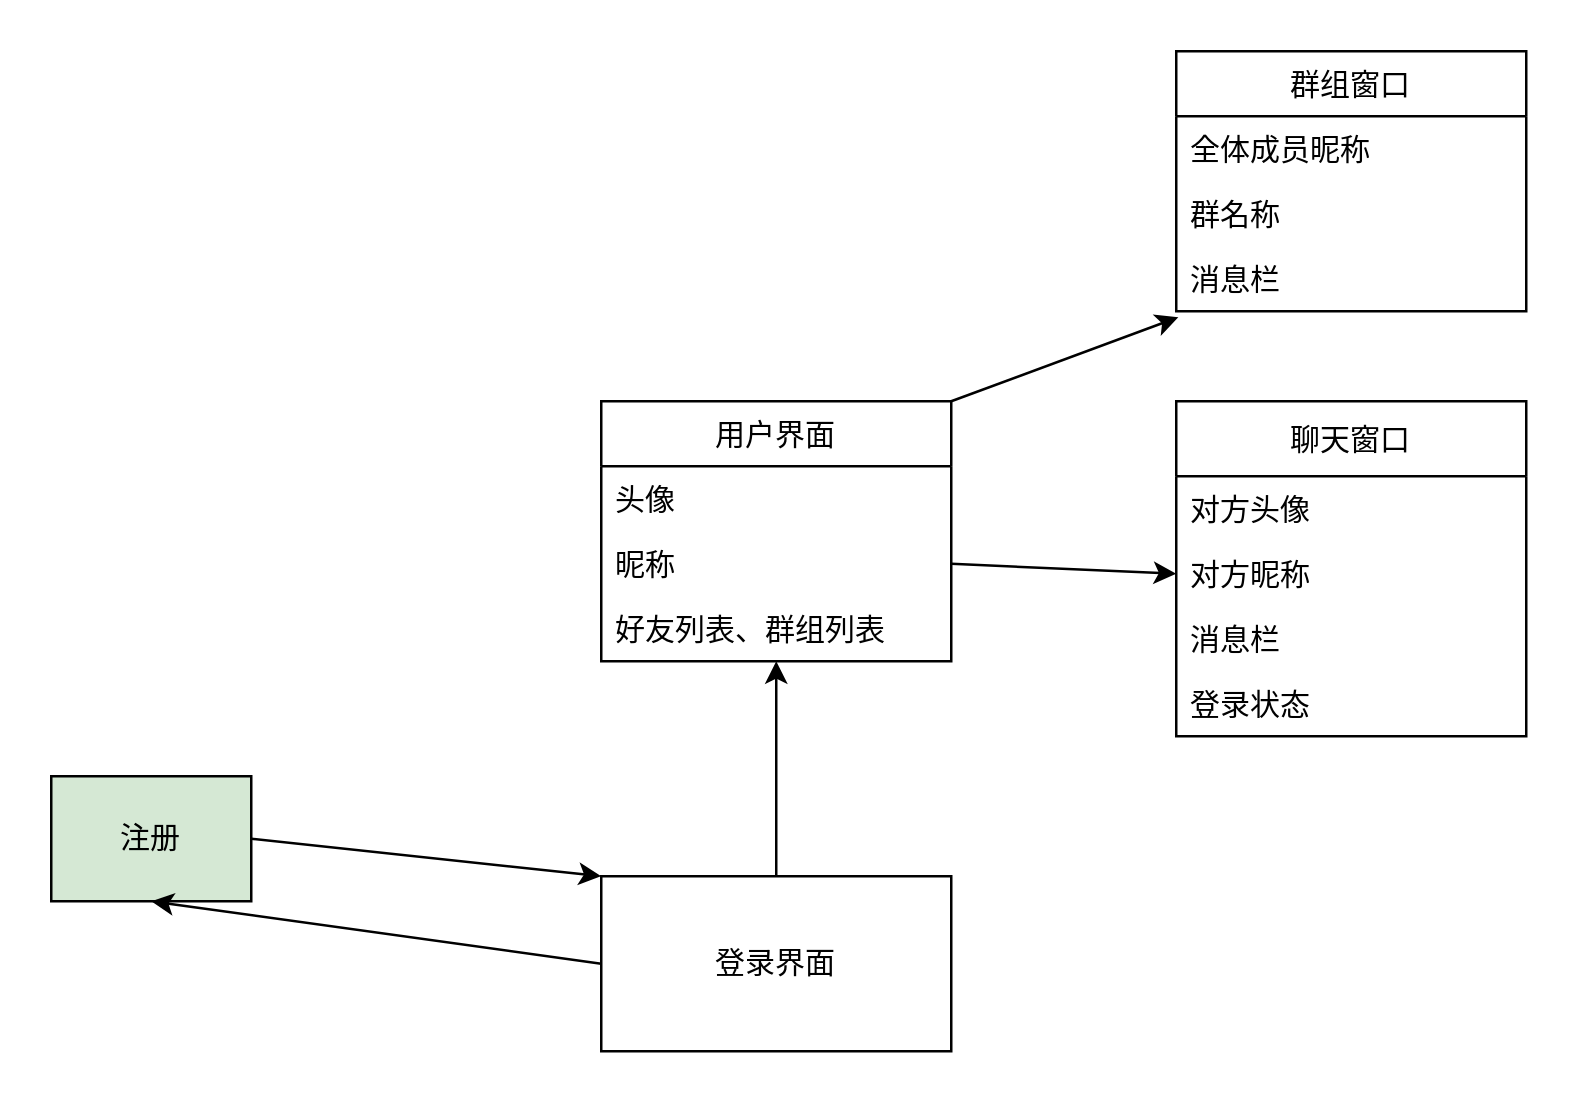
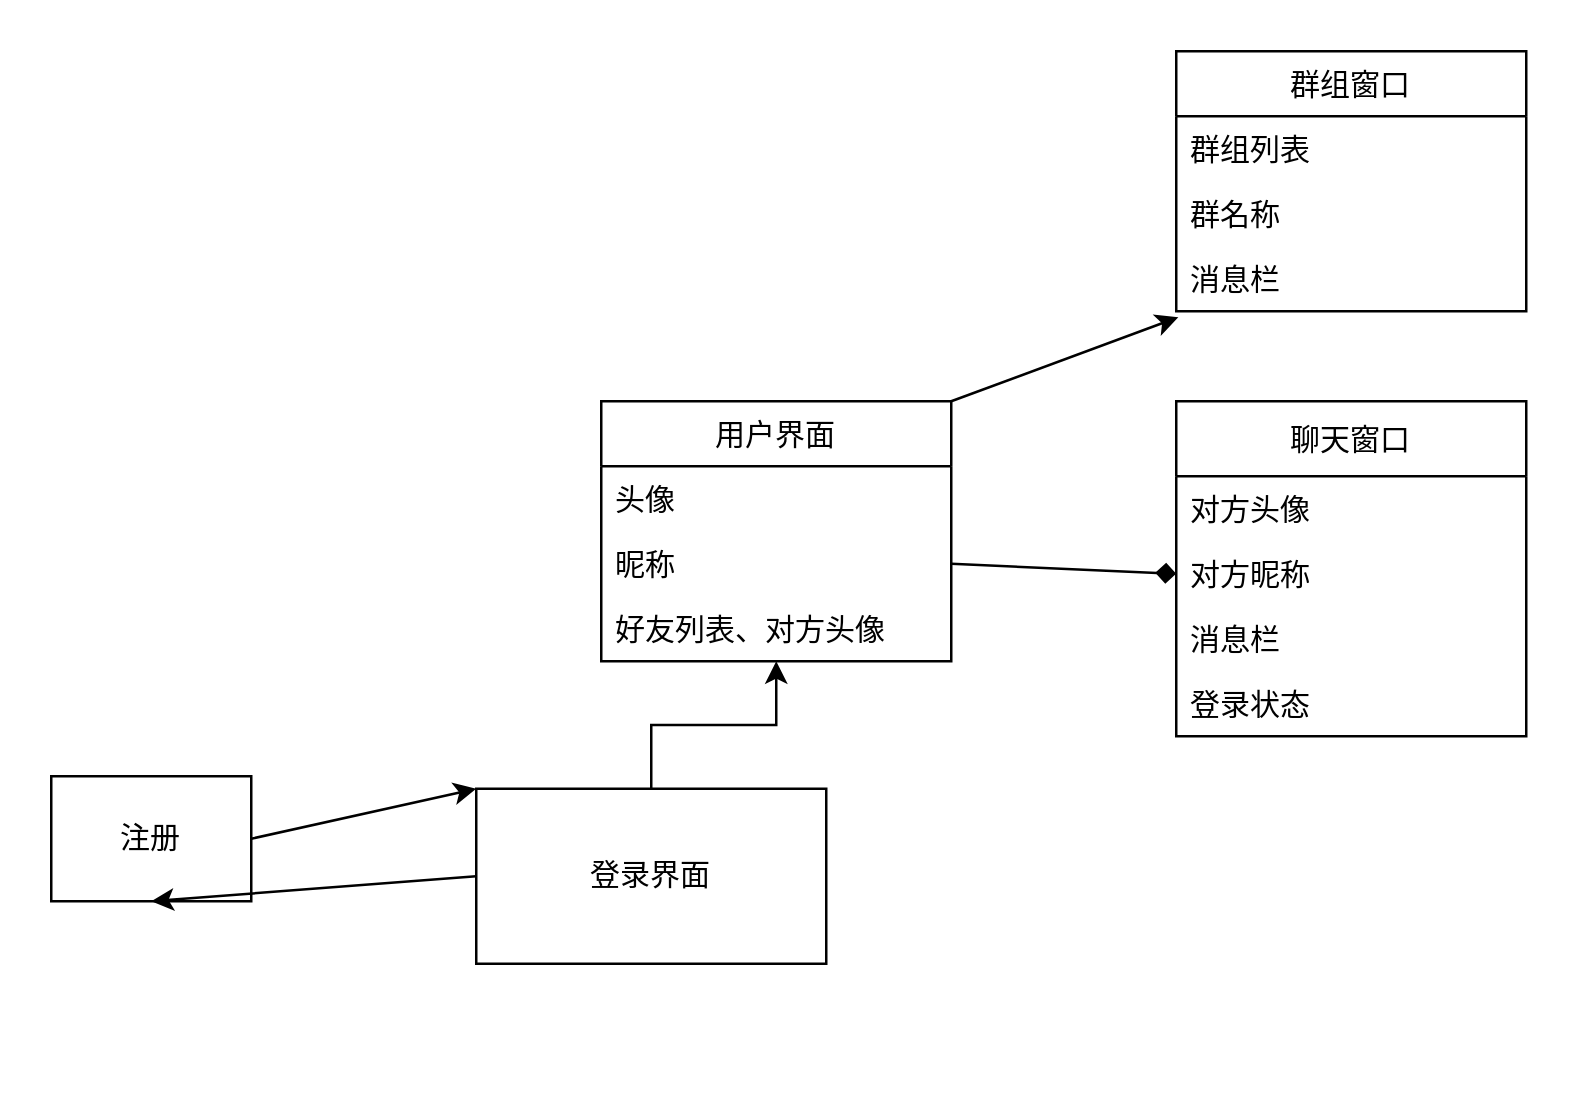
node "全体成员昵称": label "全体成员昵称" -> "群组列表"
edge "昵称" -> "对方昵称": arrowhead classic -> diamond
node "好友列表、群组列表": label "好友列表、群组列表" -> "好友列表、对方头像"
node "注册": fillcolor #d5e8d4 -> #ffffff
node "登录界面": moved (776, 964) -> (651, 876)
